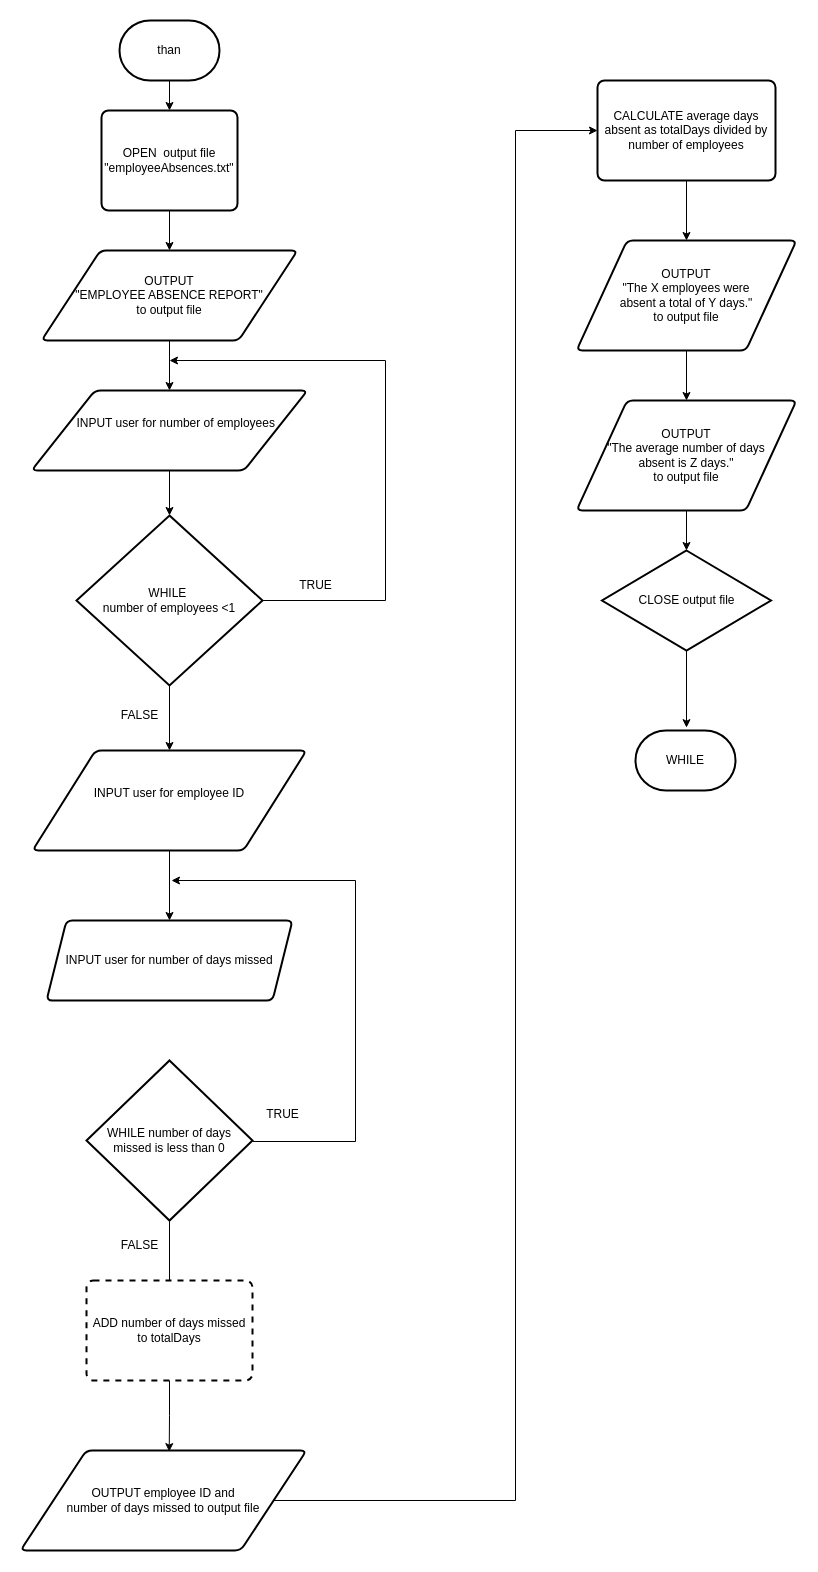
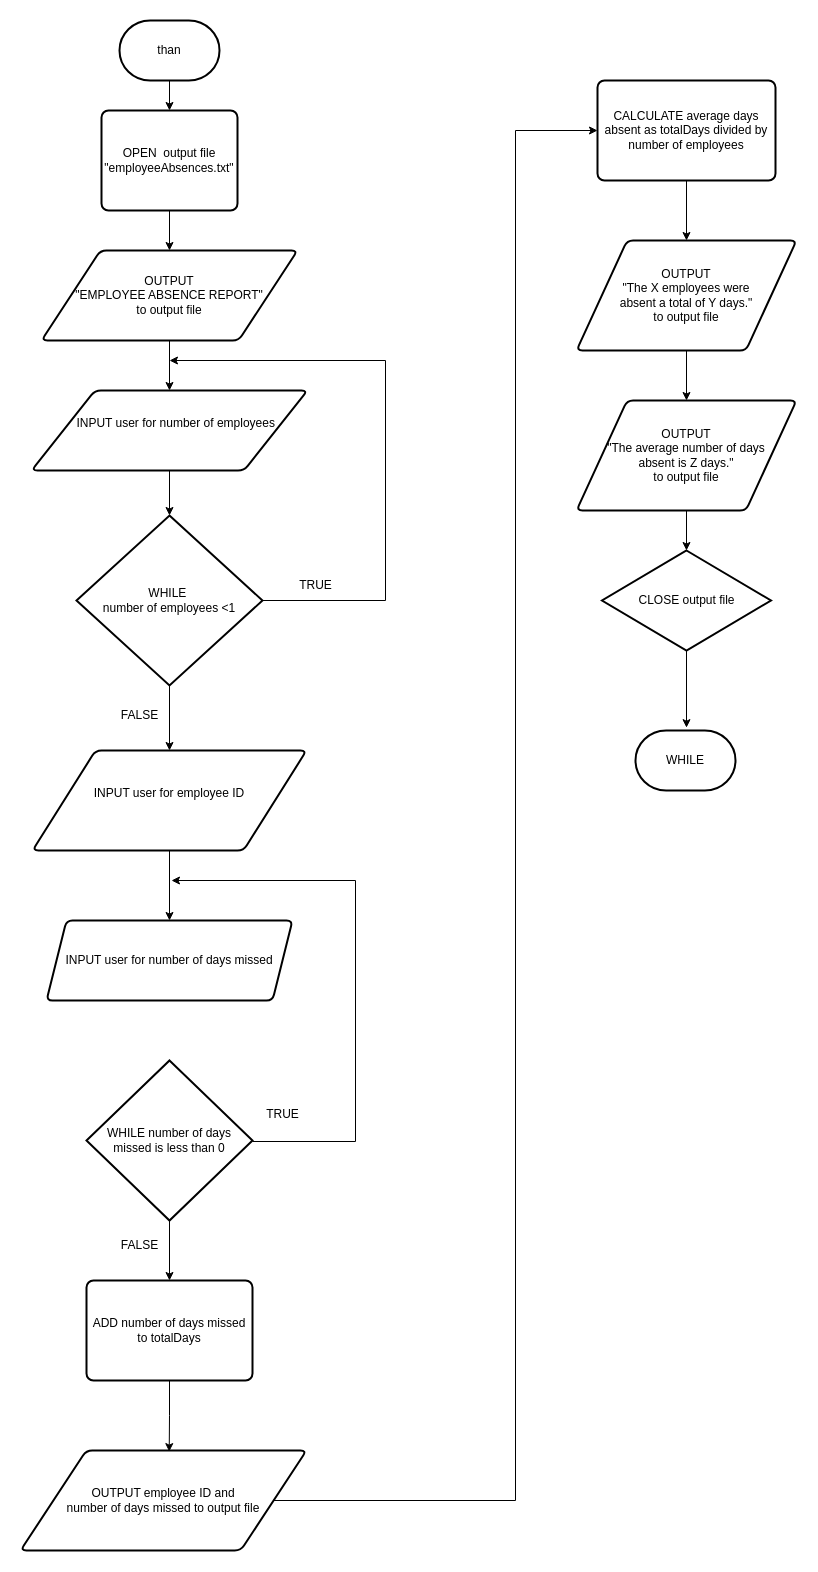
edge "WHILE number of days missed is less than 0" -- "ADD number of days missed to totalDays": arrowhead none -> classic
node "ADD number of days missed to totalDays": style dashed -> solid
